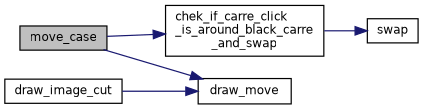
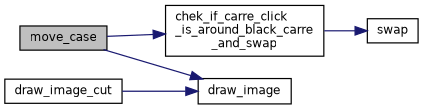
node "draw_move": label "draw_move" -> "draw_image"
